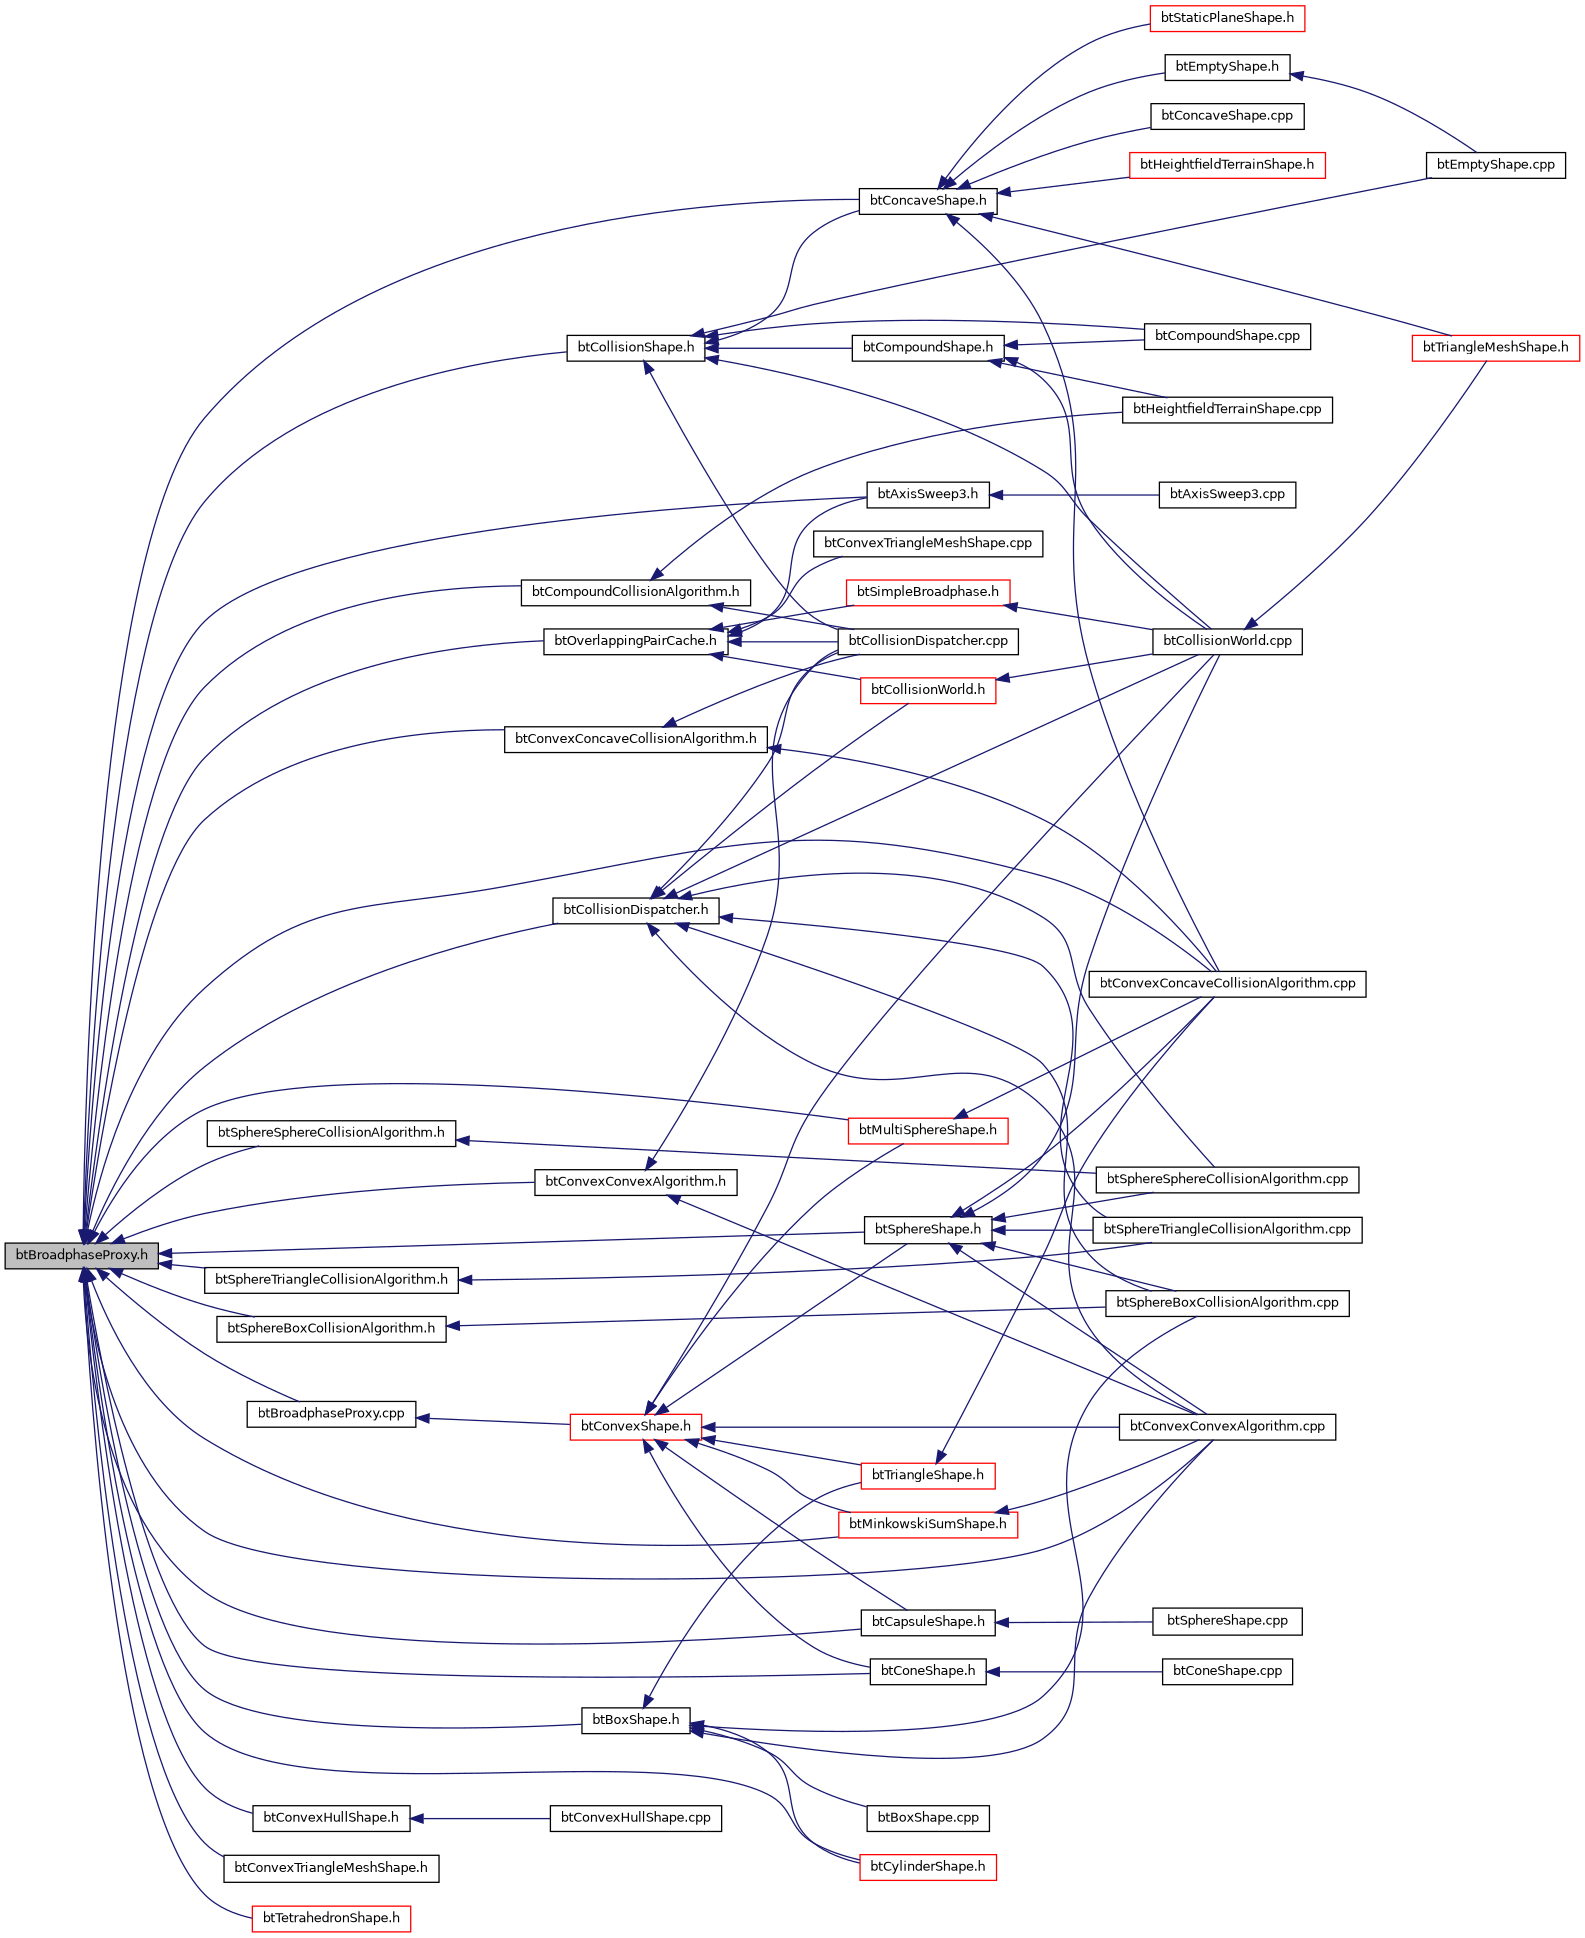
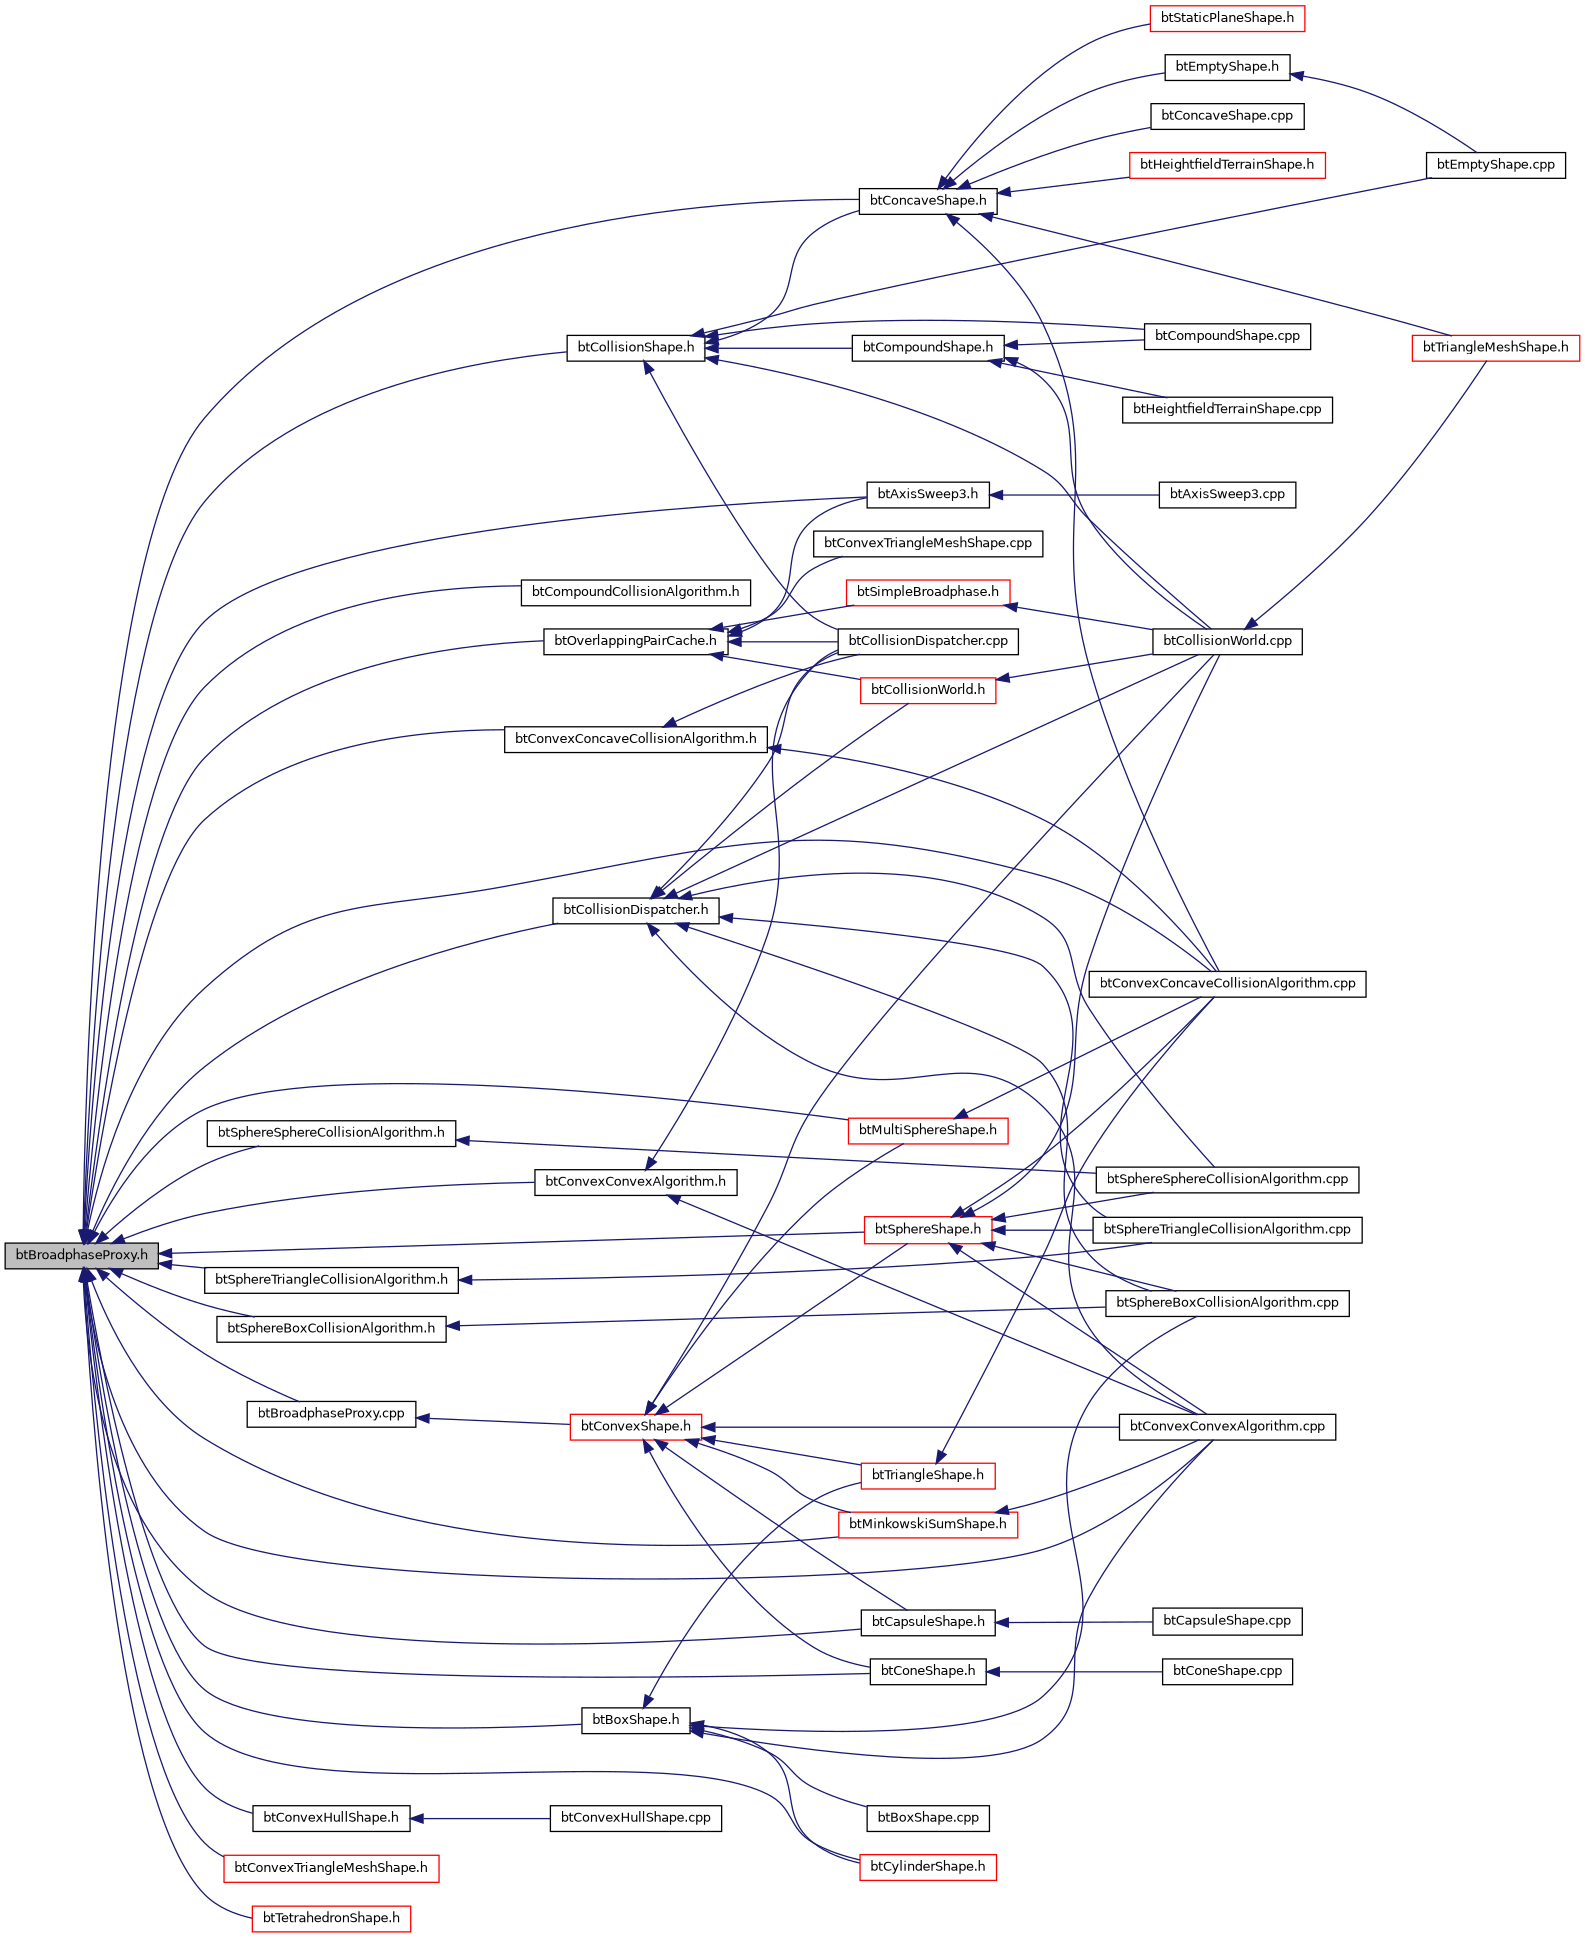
edge "btHeightfieldTerrainShape.cpp" -> "btCompoundCollisionAlgorithm.h": removed
edge "btCollisionDispatcher.cpp" -> "btCompoundCollisionAlgorithm.h": removed
node "btSphereShape.h": color black -> red
node "btSphereShape.cpp": label "btSphereShape.cpp" -> "btCapsuleShape.cpp"
node "btConvexTriangleMeshShape.h": color black -> red
